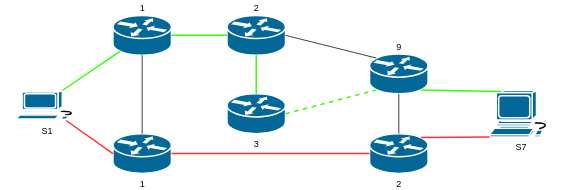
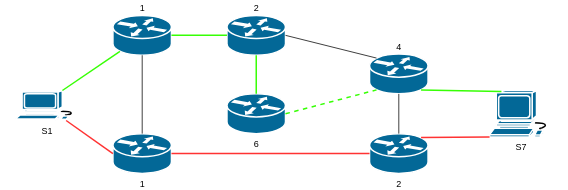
node "9": label "9" -> "4"
node "3": label "3" -> "6"
